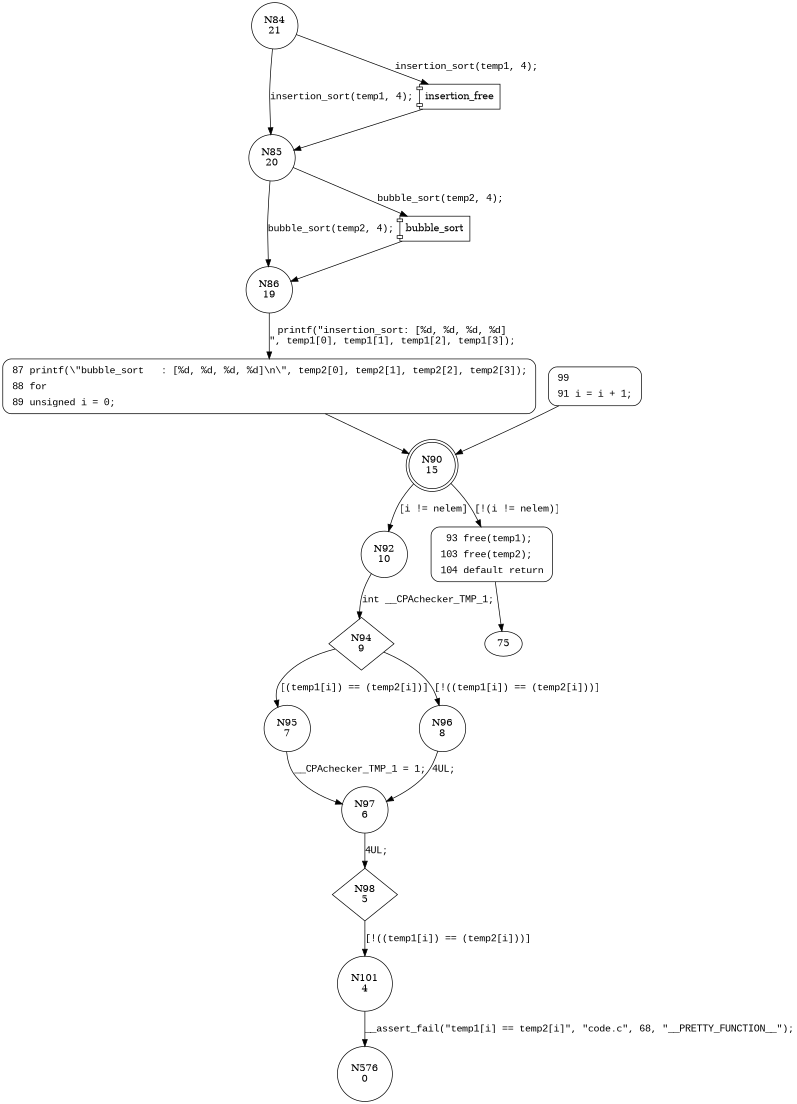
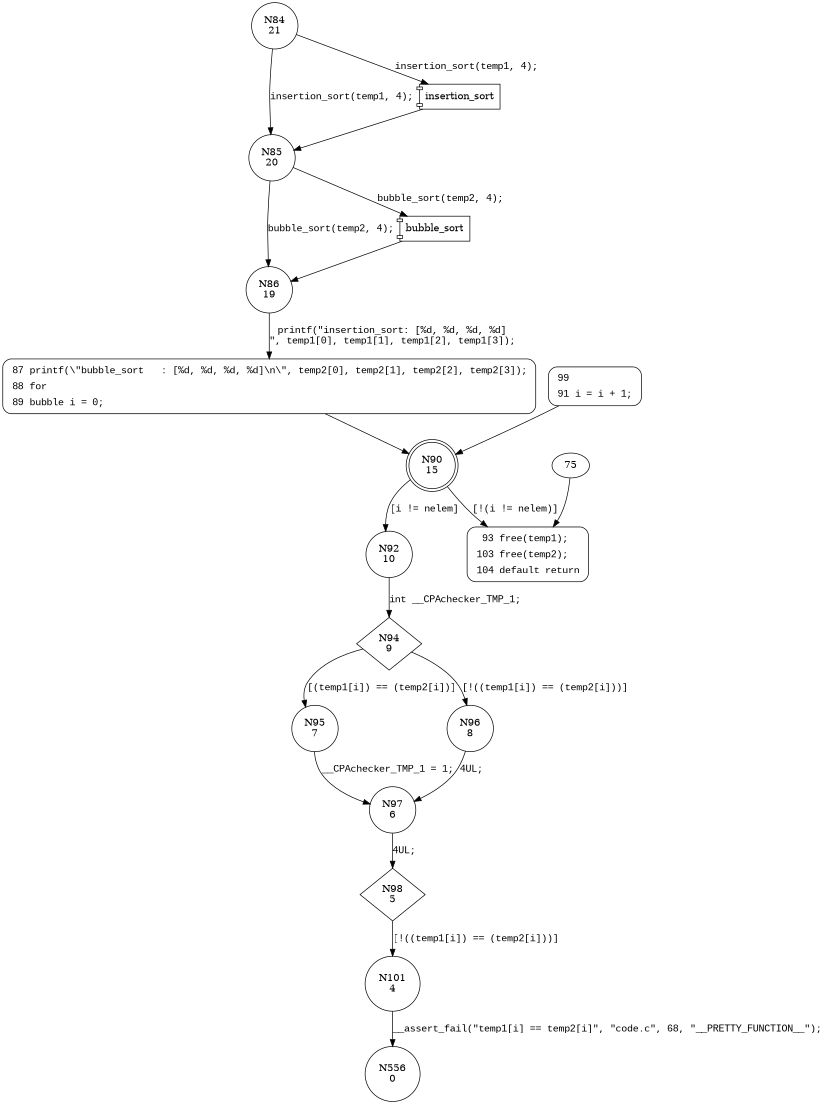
node "insertion_free": label "insertion_free" -> "insertion_sort"
node "87": text "unsigned i = 0;" -> "bubble i = 0;"
edge "93" -> "75": reversed
node "N576 0": label "N576 0" -> "N556 0"
